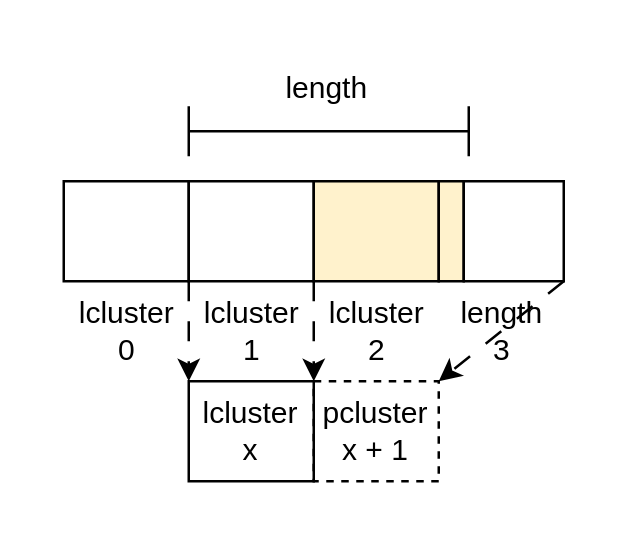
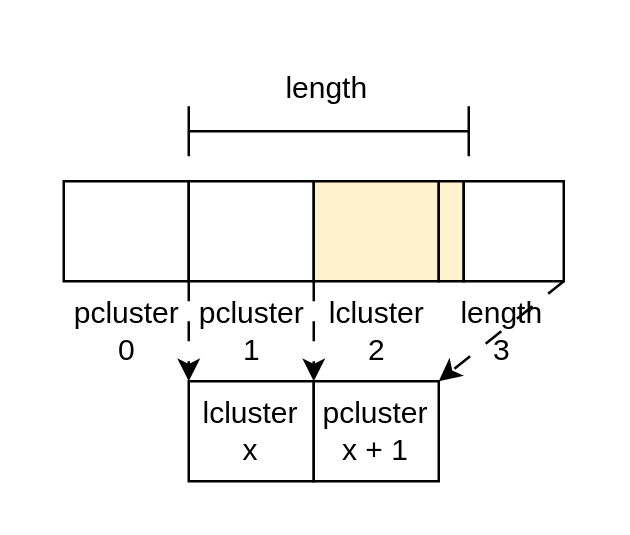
node "lcluster 0": label "lcluster 0" -> "pcluster 0"
node "lcluster 1": label "lcluster 1" -> "pcluster 1"
node "pcluster x + 1": style dashed -> solid
